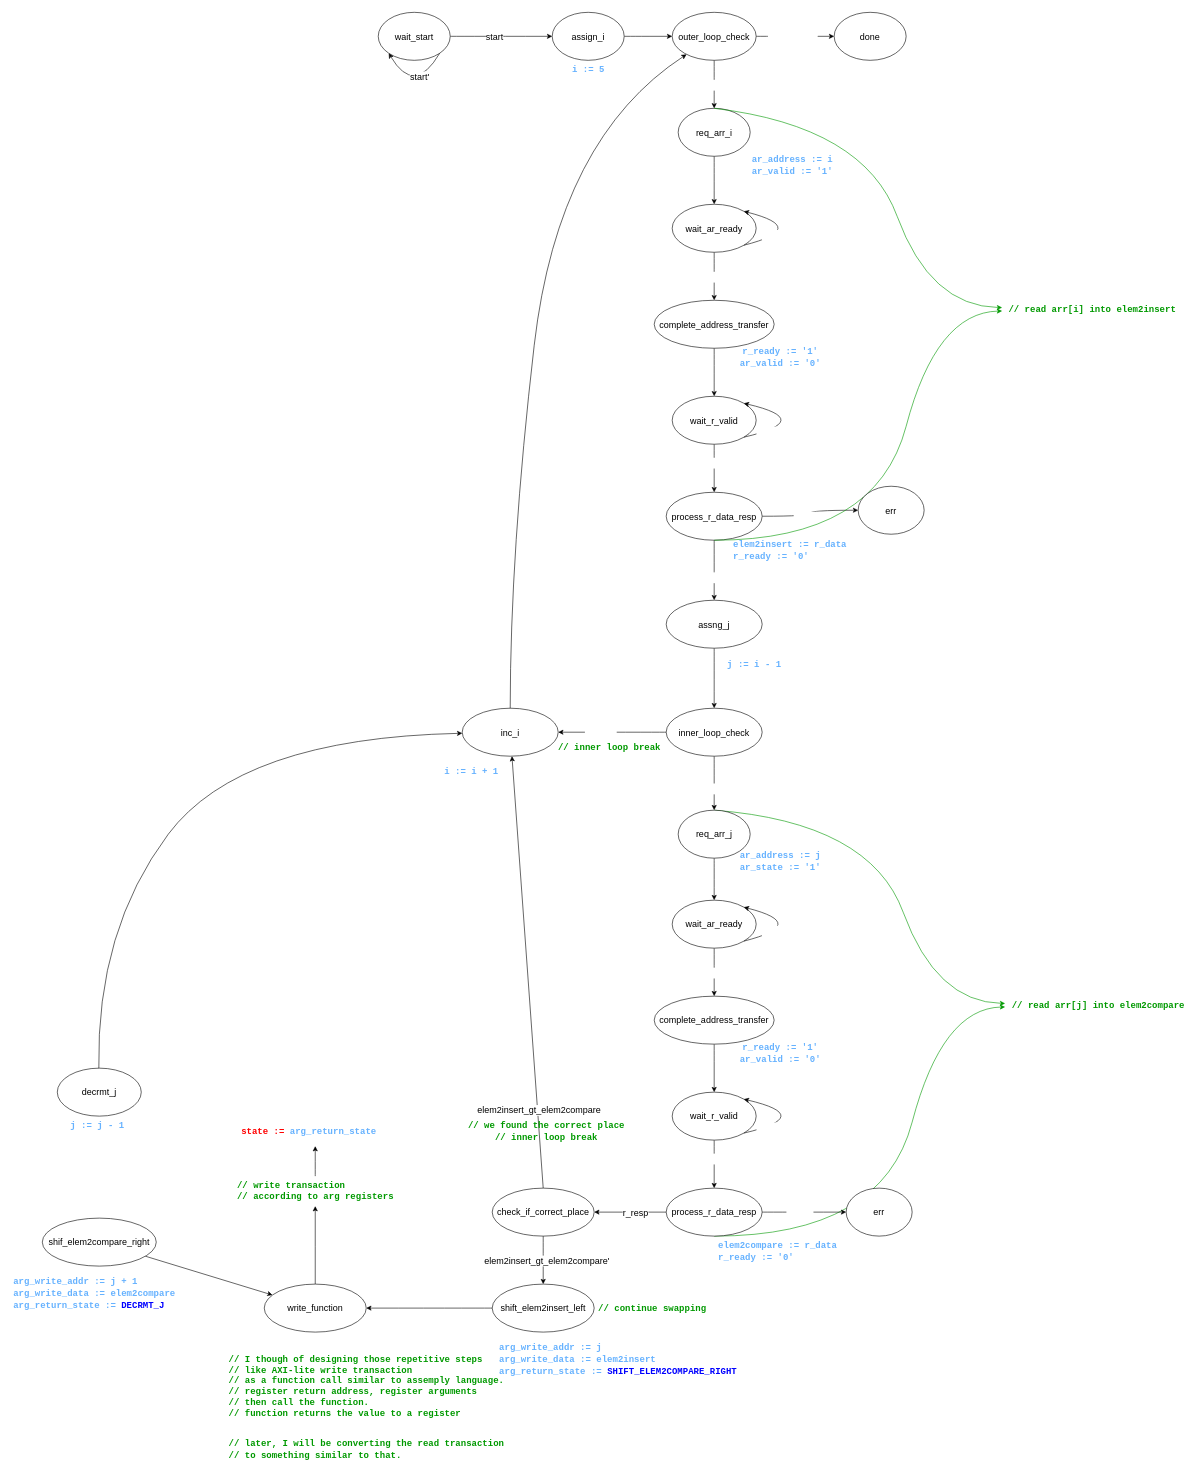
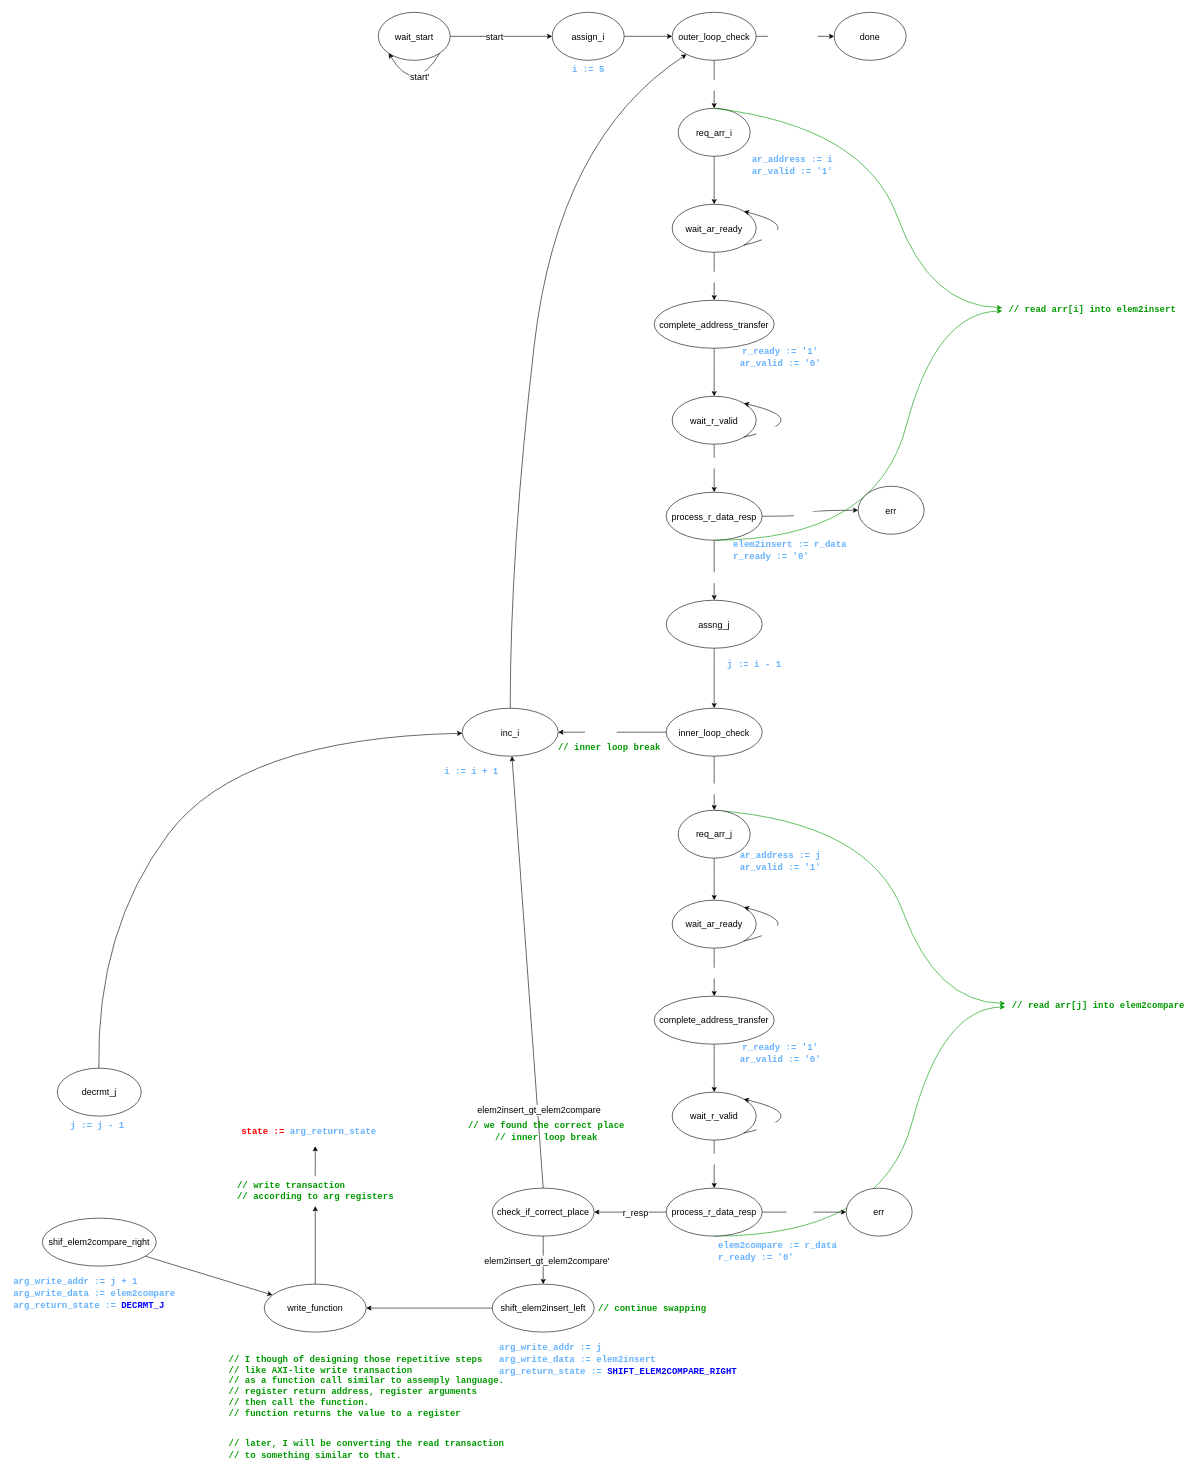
node "ar_address := j ar_state := '1'": label "ar_address := j ar_state := '1'" -> "ar_address := j ar_valid := '1'"
